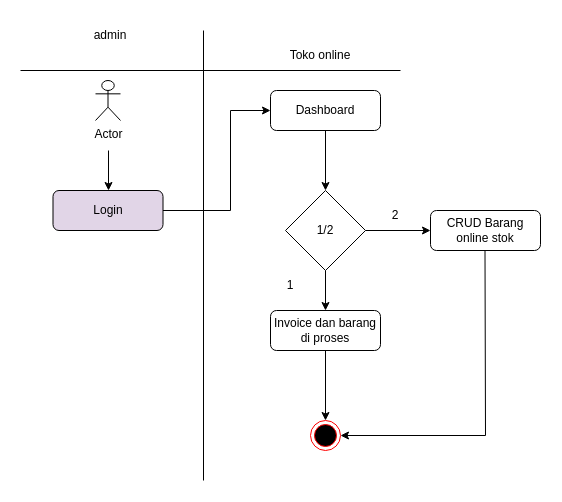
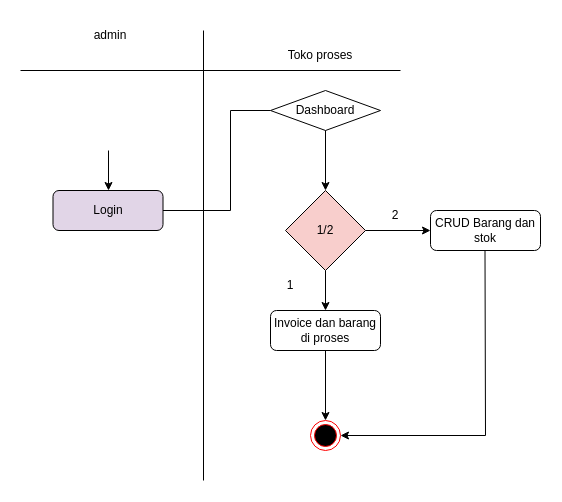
node "Toko online": label "Toko online" -> "Toko proses"
node "Actor": removed
edge "Login" -> "Dashboard": arrowhead classic -> none
node "Dashboard": shape rounded rectangle -> diamond
node "1/2": fillcolor #ffffff -> #f8cecc
node "CRUD Barang online stok": label "CRUD Barang online stok" -> "CRUD Barang dan stok"
